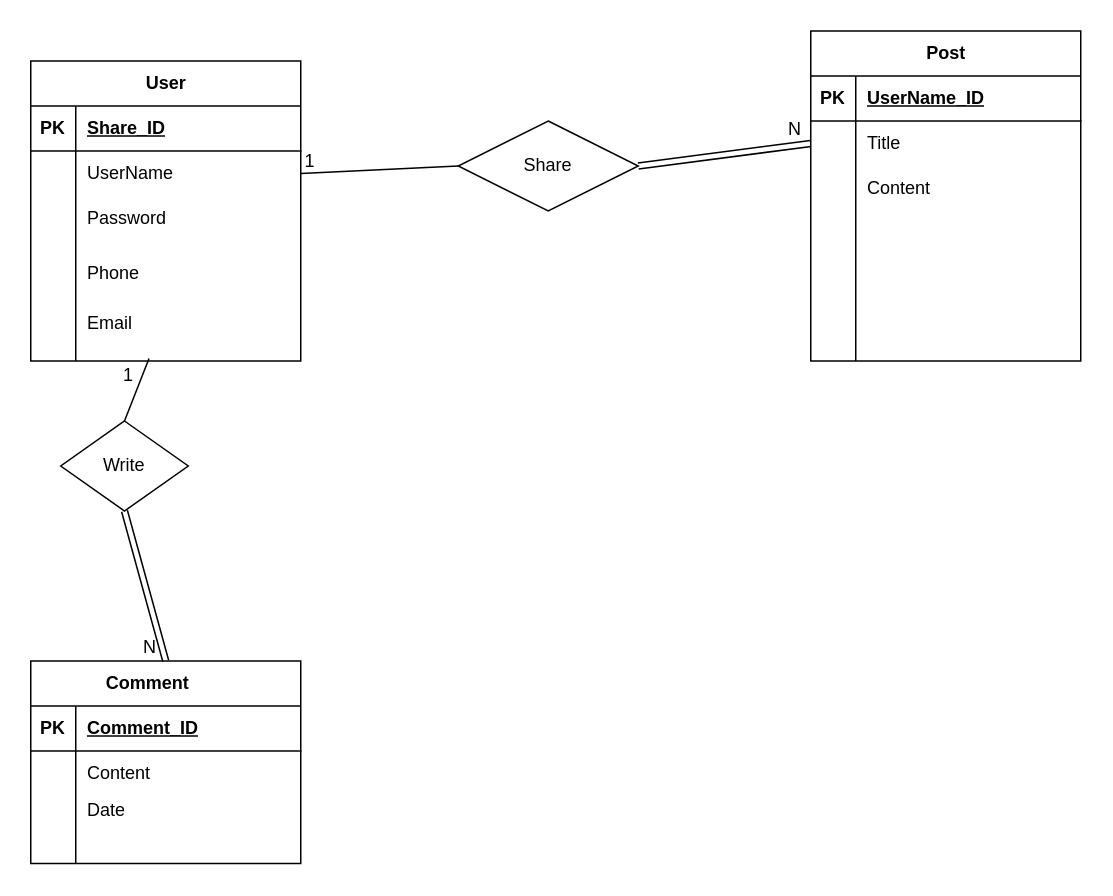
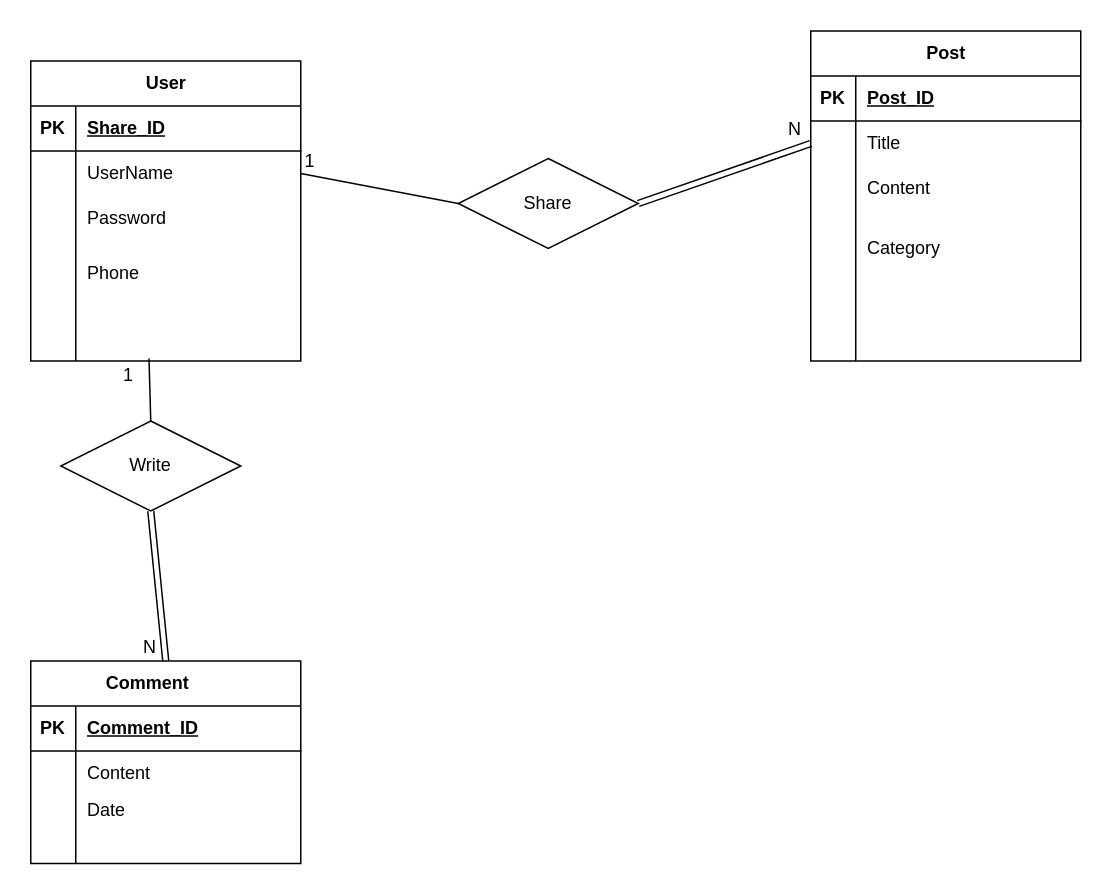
node "UserName_ID": label "UserName_ID" -> "Post_ID"
node "Share": moved (548, 166) -> (548, 203)
node "Category": added
node "Email": removed
node "Write": size 128x90 -> 180x90
